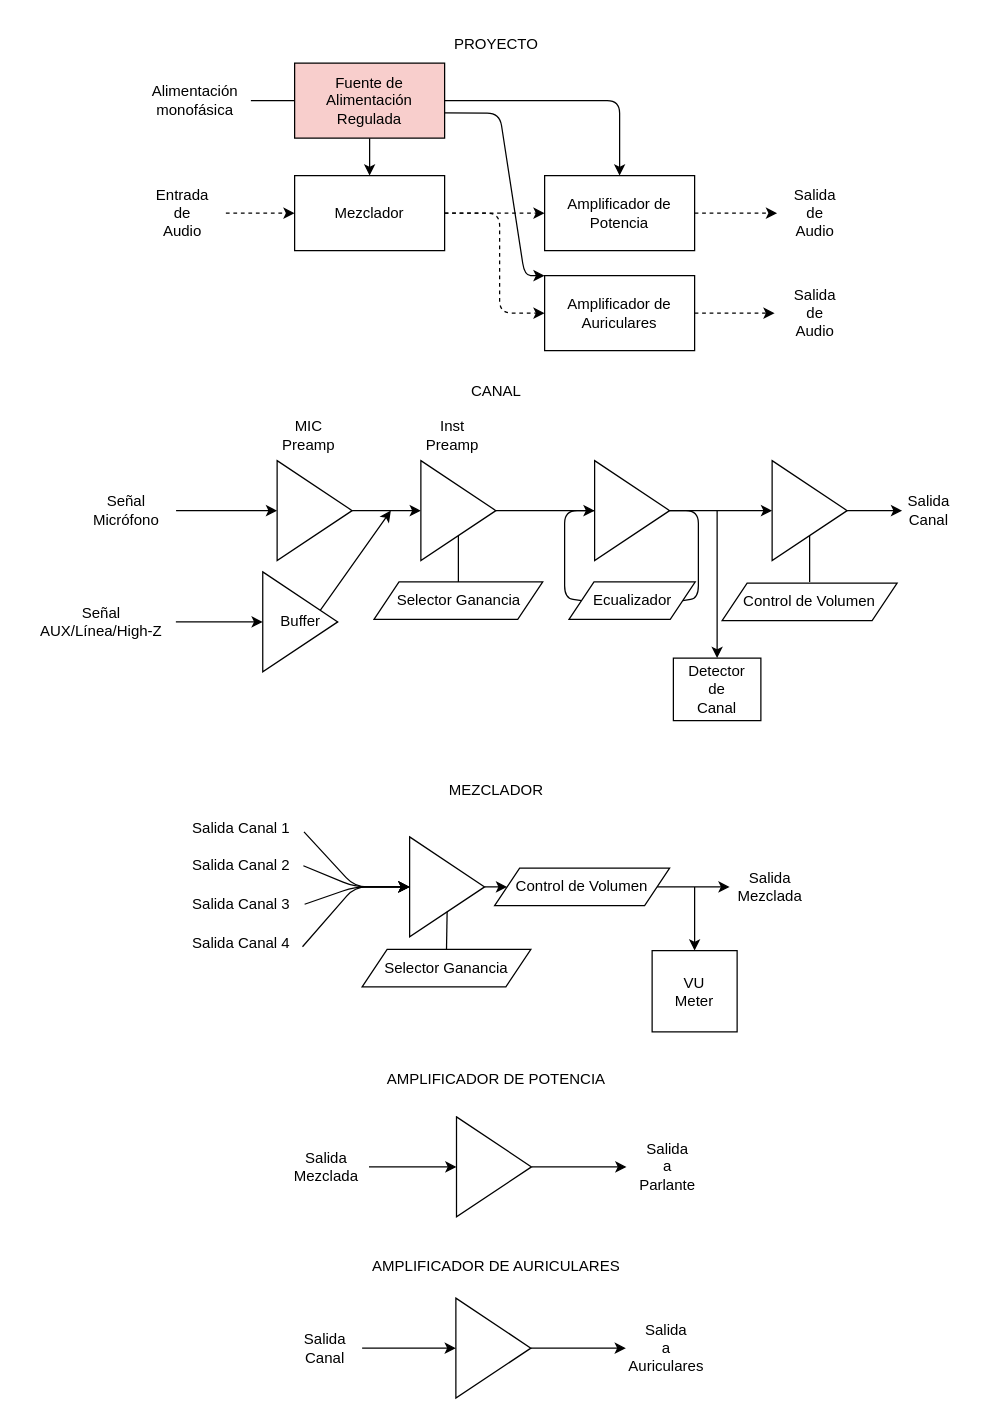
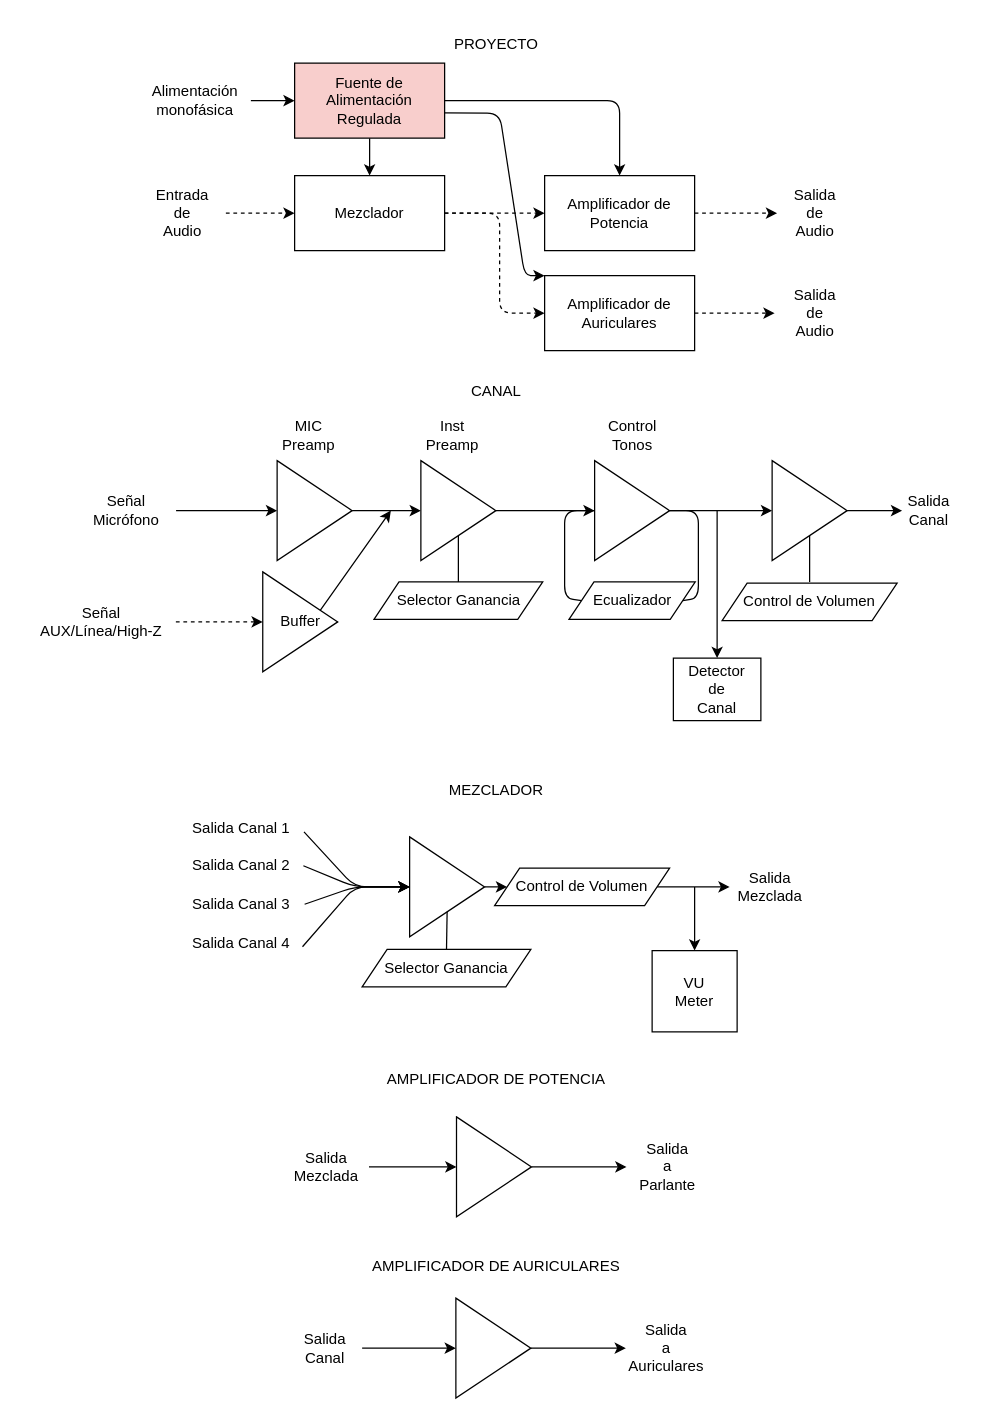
edge "Alimentación monofásica" -- "Fuente de Alimentación Regulada": arrowhead none -> classic
node "Control Tonos": added
edge "Señal AUX/Línea/High-Z" -> "Buffer": style solid -> dashed
